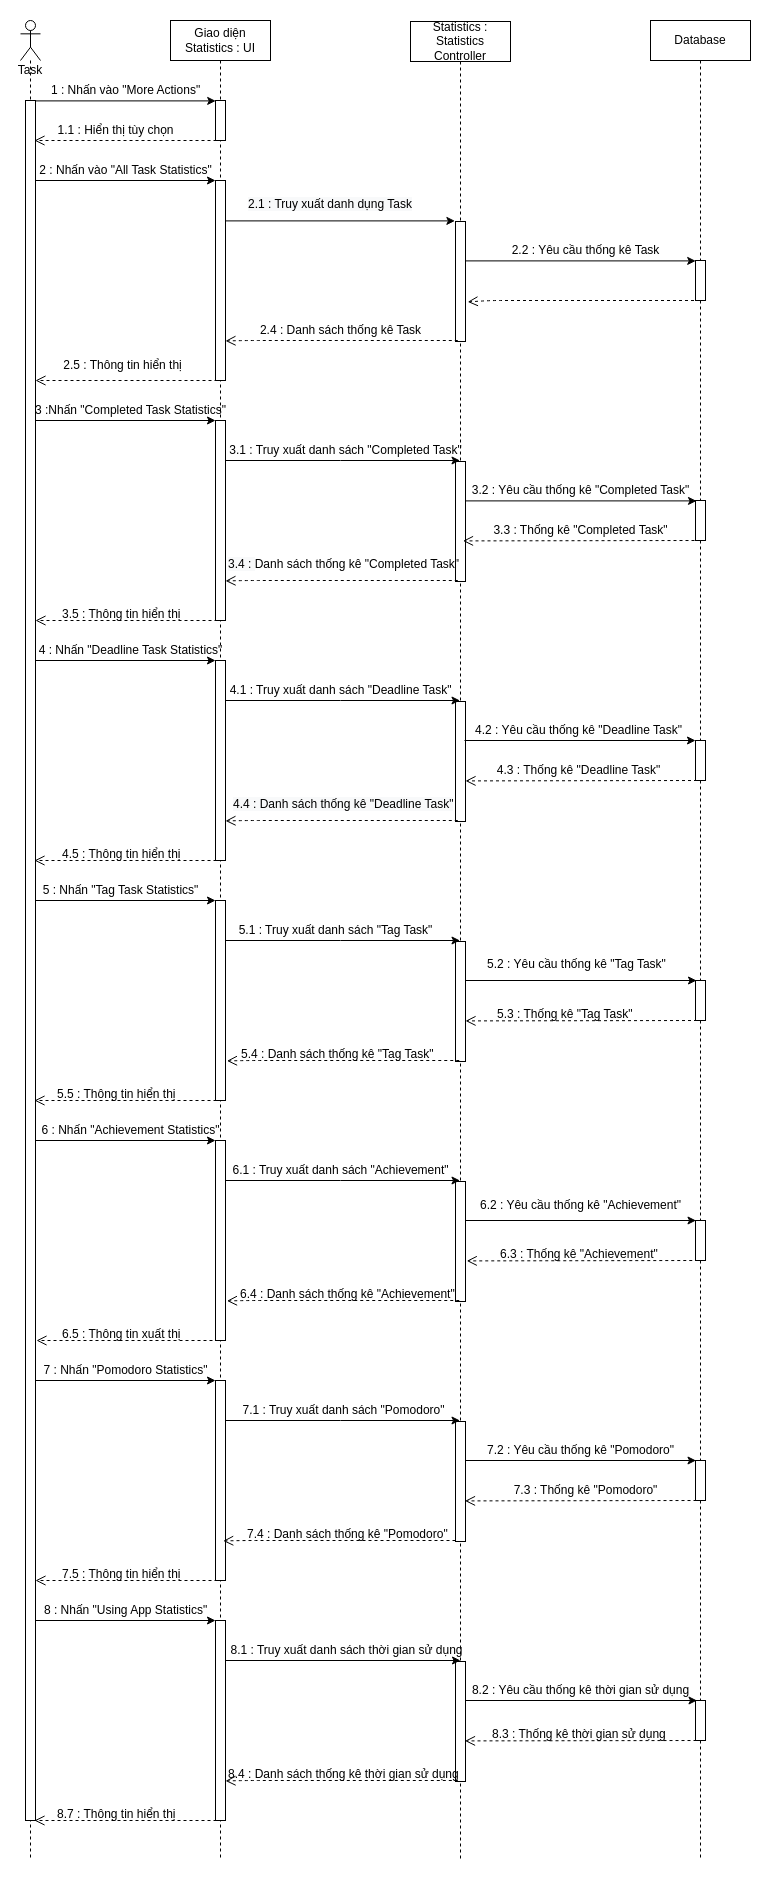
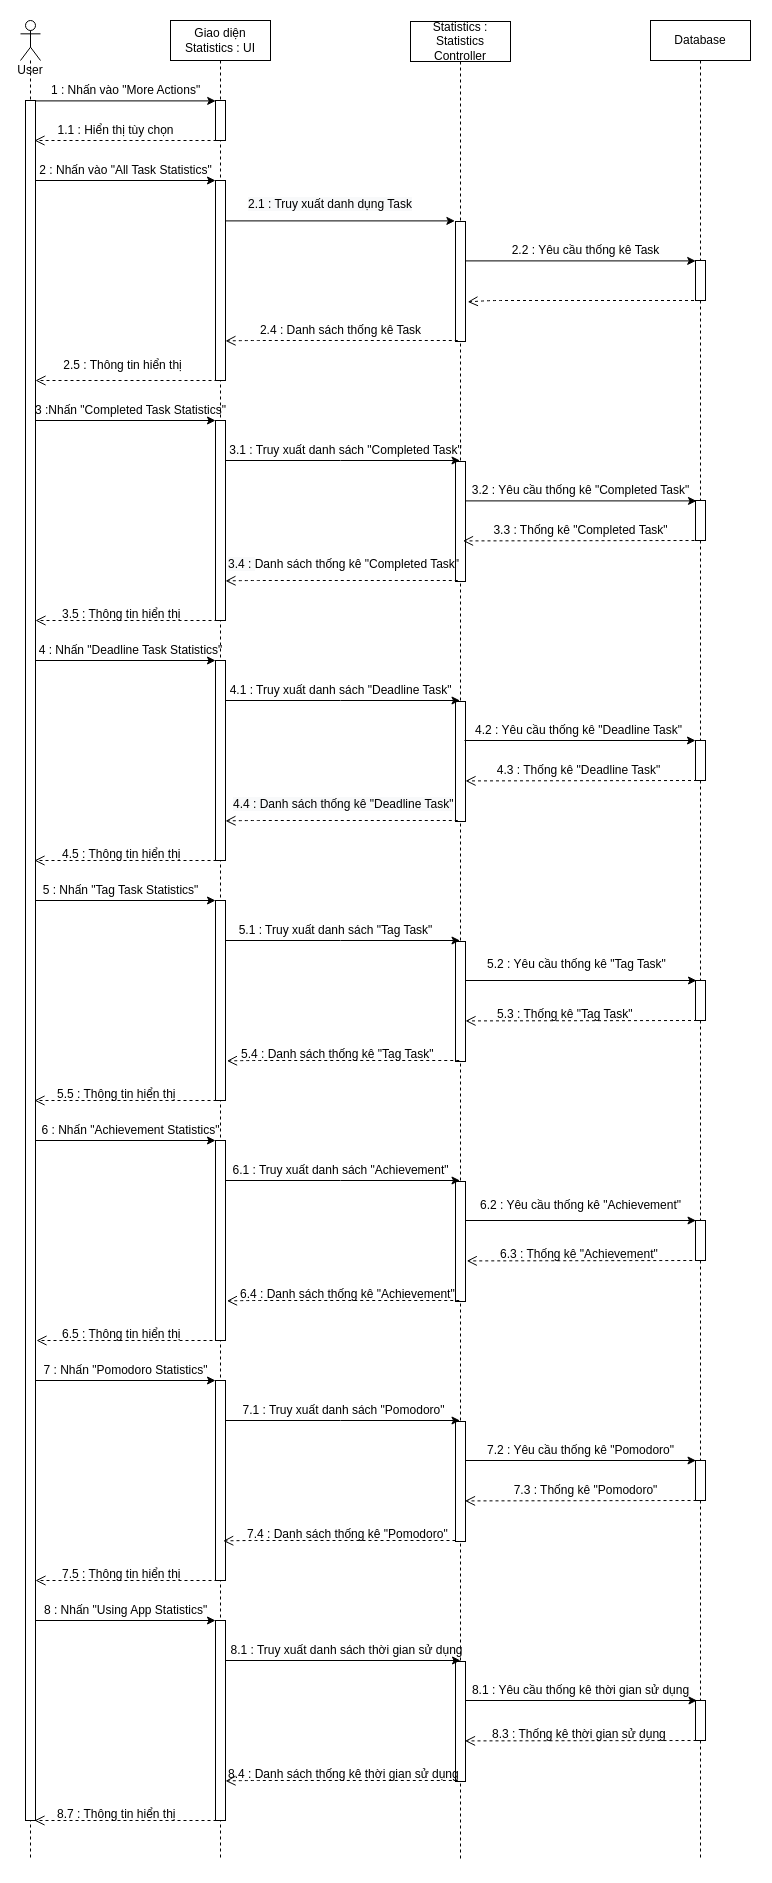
node "Task": label "Task" -> "User"
node "6.5 : Thông tin xuất thị": label "6.5 : Thông tin xuất thị" -> "6.5 : Thông tin hiển thị"
node "8.2 : Yêu cầu thống kê thời gian sử dụng": label "8.2 : Yêu cầu thống kê thời gian sử dụng" -> "8.1 : Yêu cầu thống kê thời gian sử dụng"
